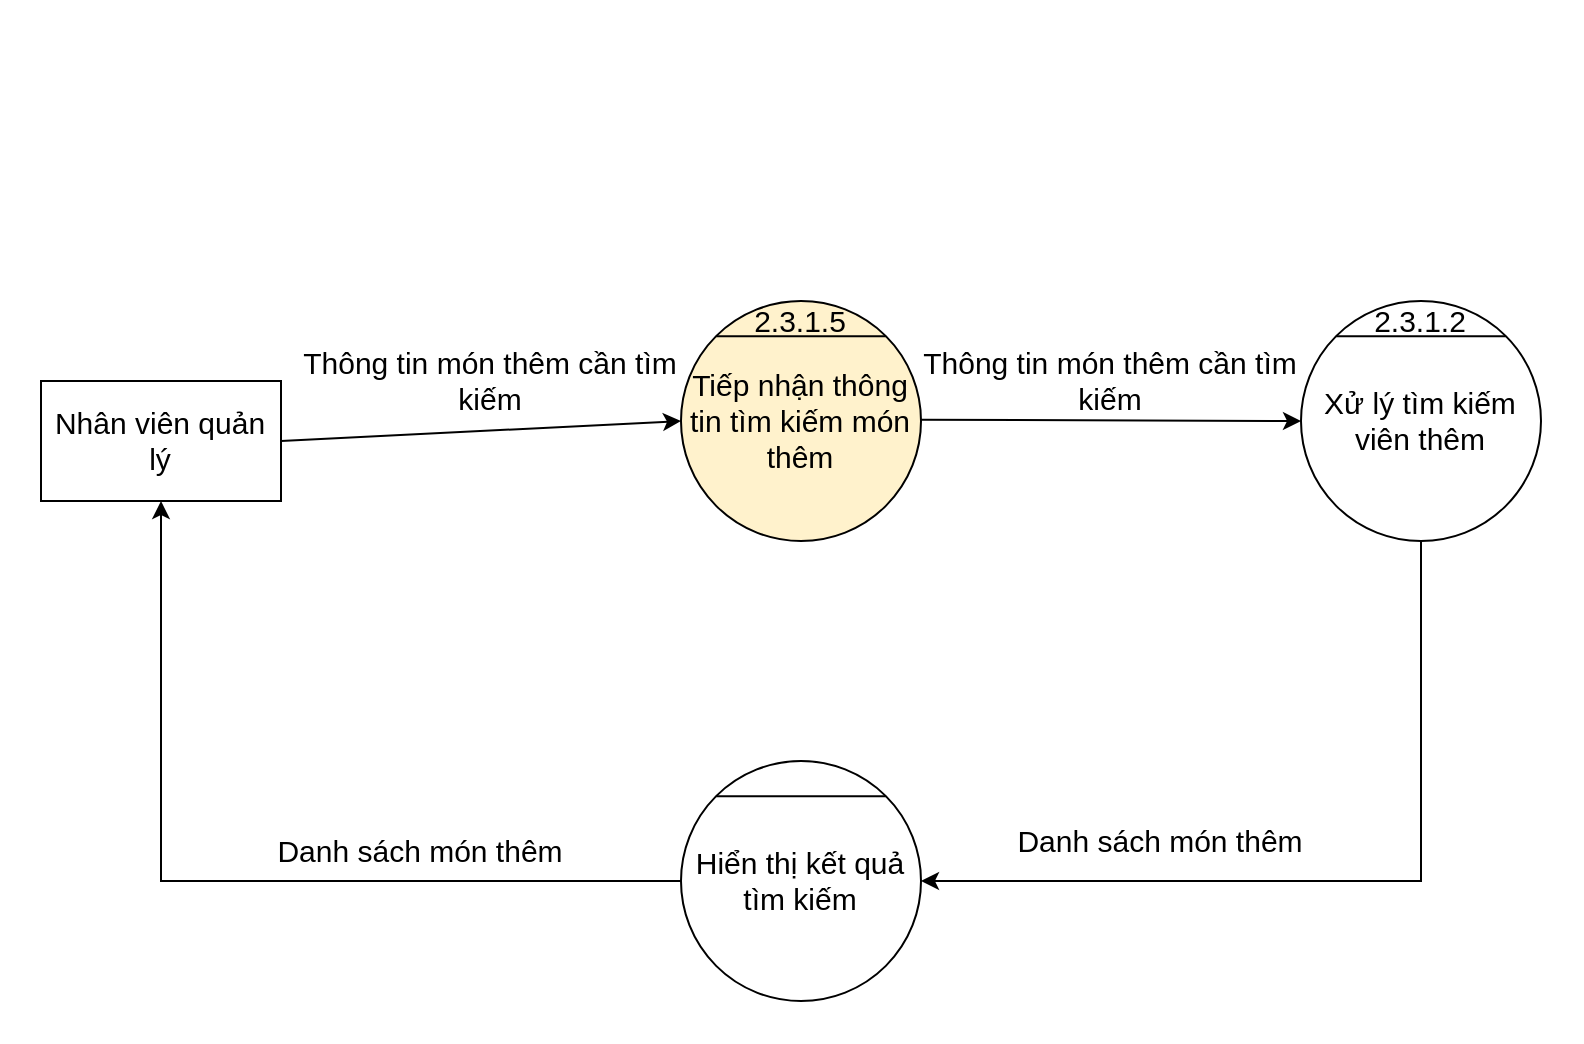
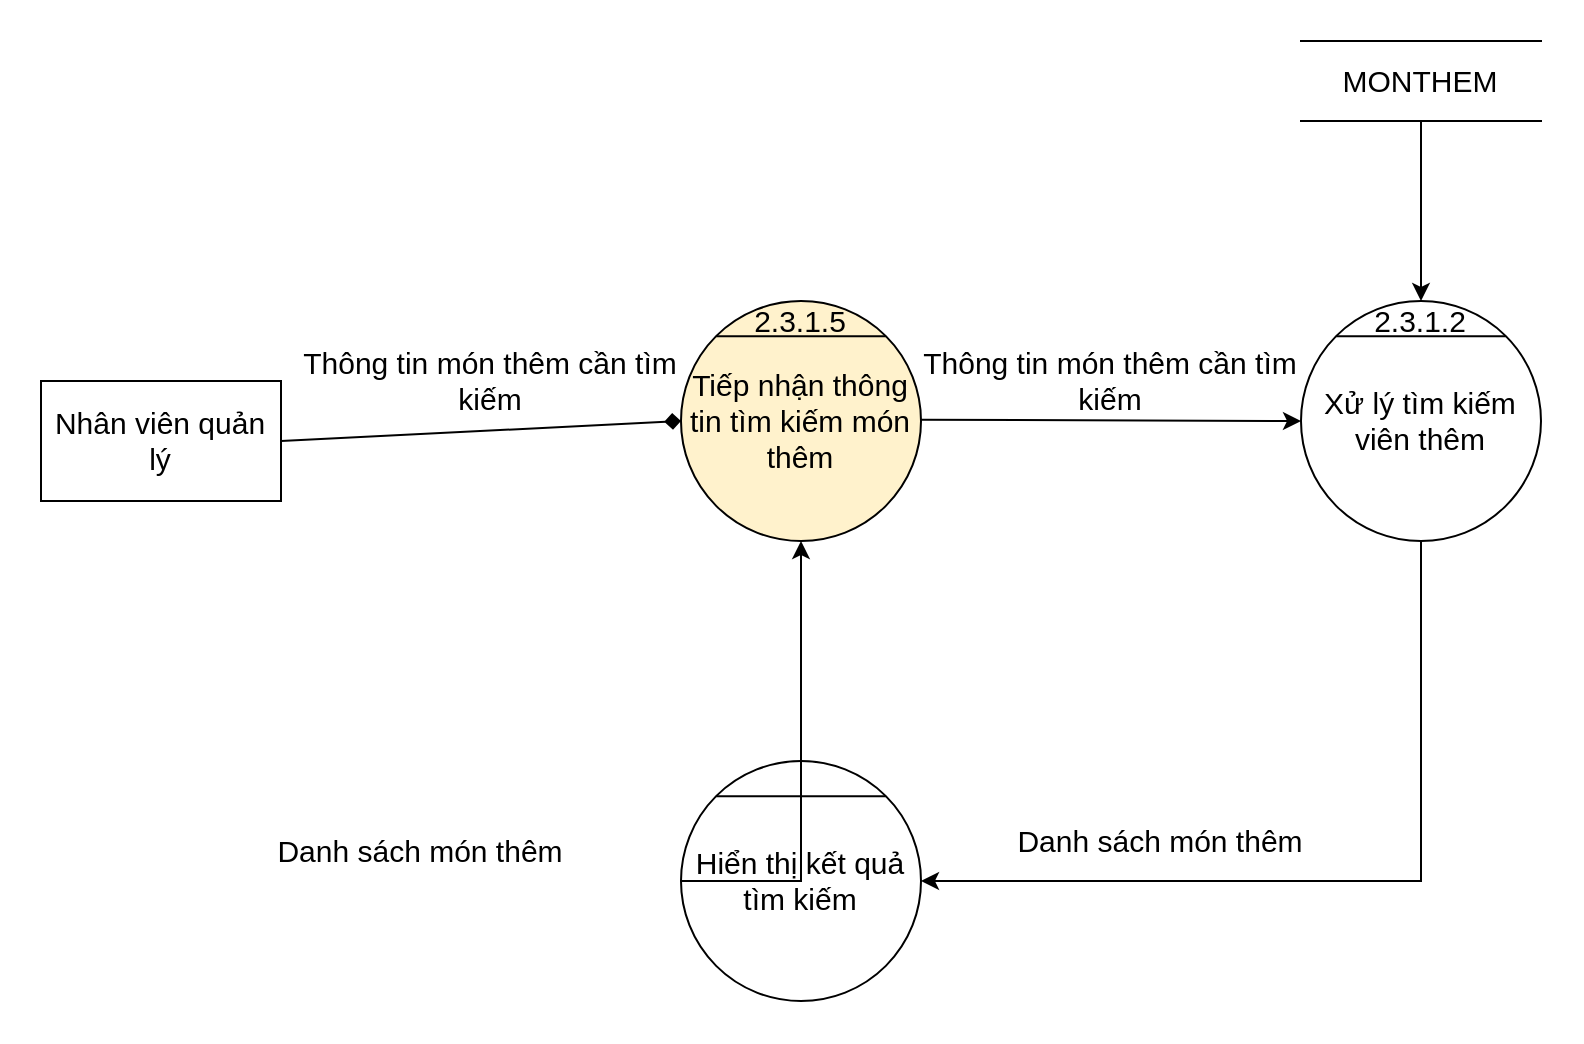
node "MONTHEM": added
edge "MONTHEM" -> "2.3.1.2": added
edge "Nhân viên quản lý" -> "Tiếp nhận thông tin tìm kiếm món thêm": arrowhead classic -> diamond
edge "Hiển thị kết quả tìm kiếm" -> "Nhân viên quản lý": now "Hiển thị kết quả tìm kiếm" -> "Tiếp nhận thông tin tìm kiếm món thêm"
